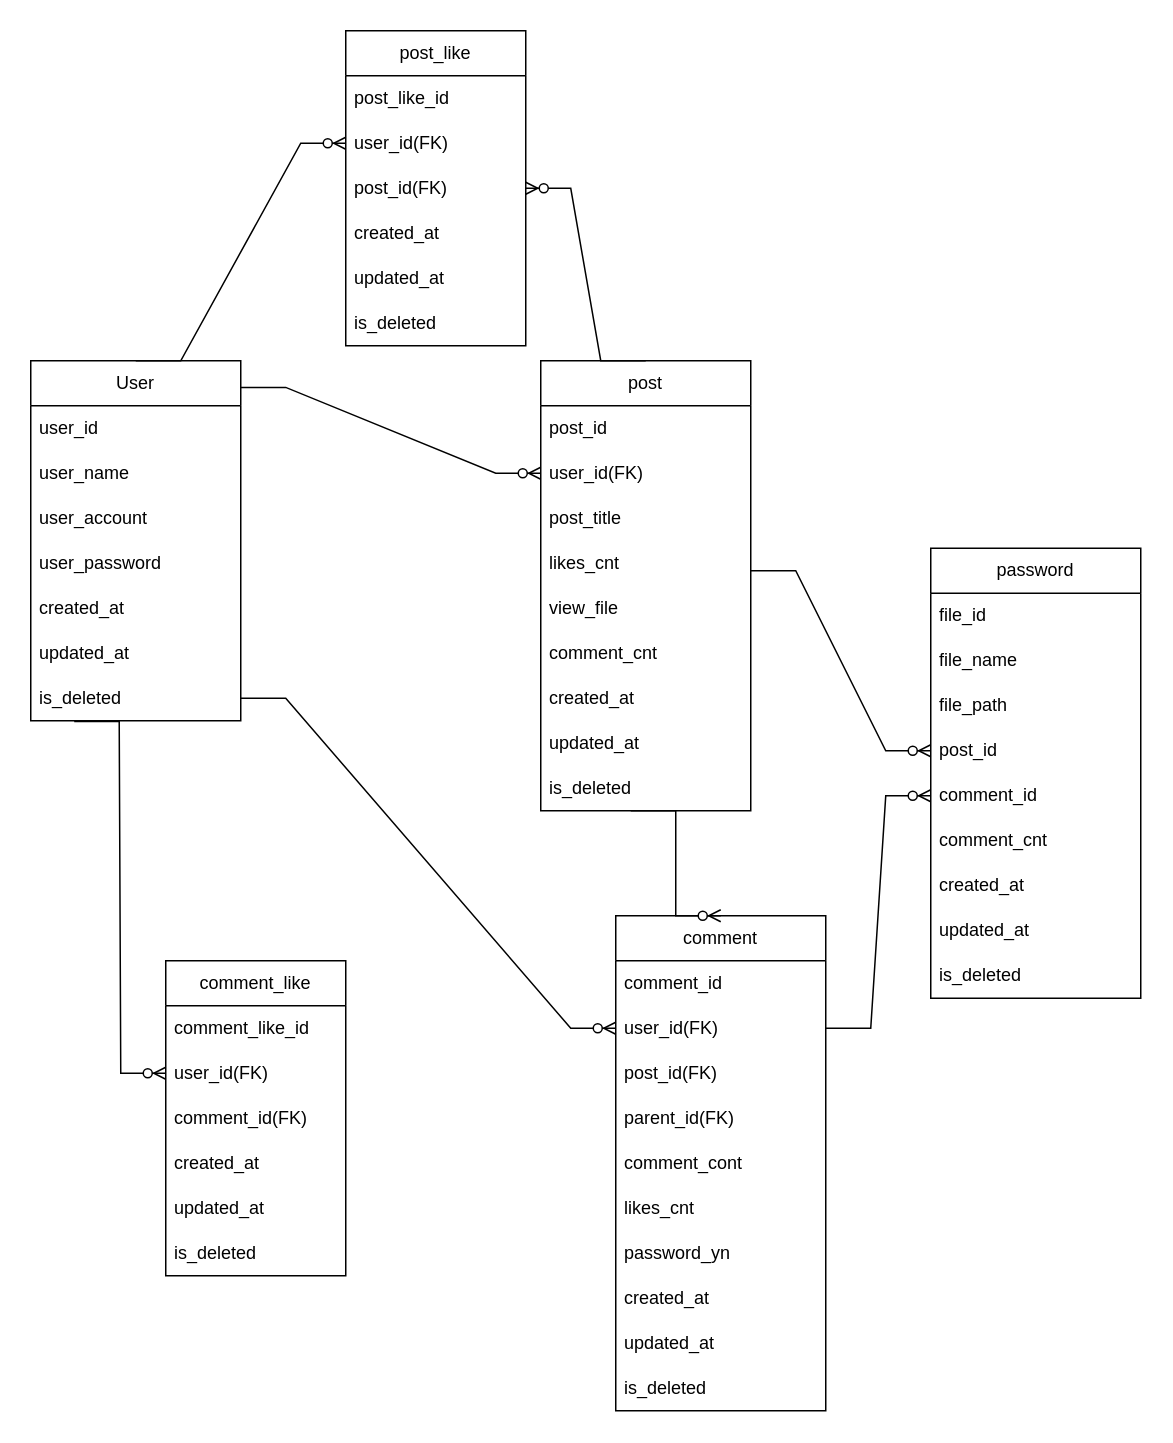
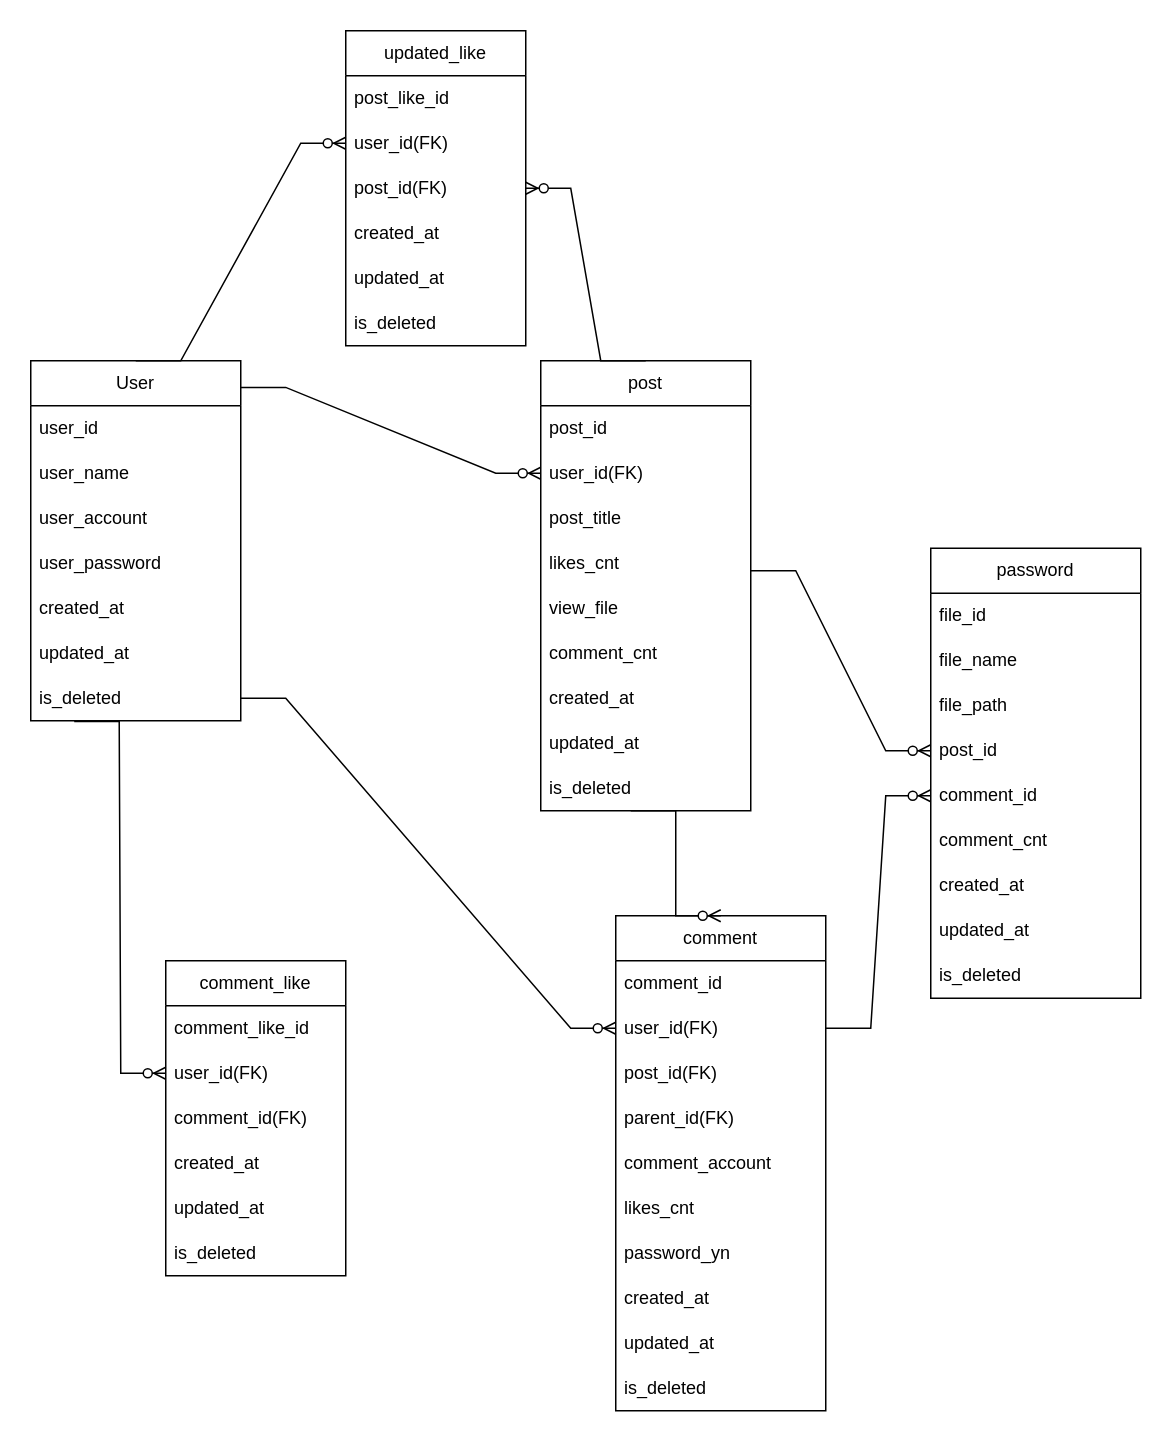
node "post_like": label "post_like" -> "updated_like"
node "comment_cont": label "comment_cont" -> "comment_account"
